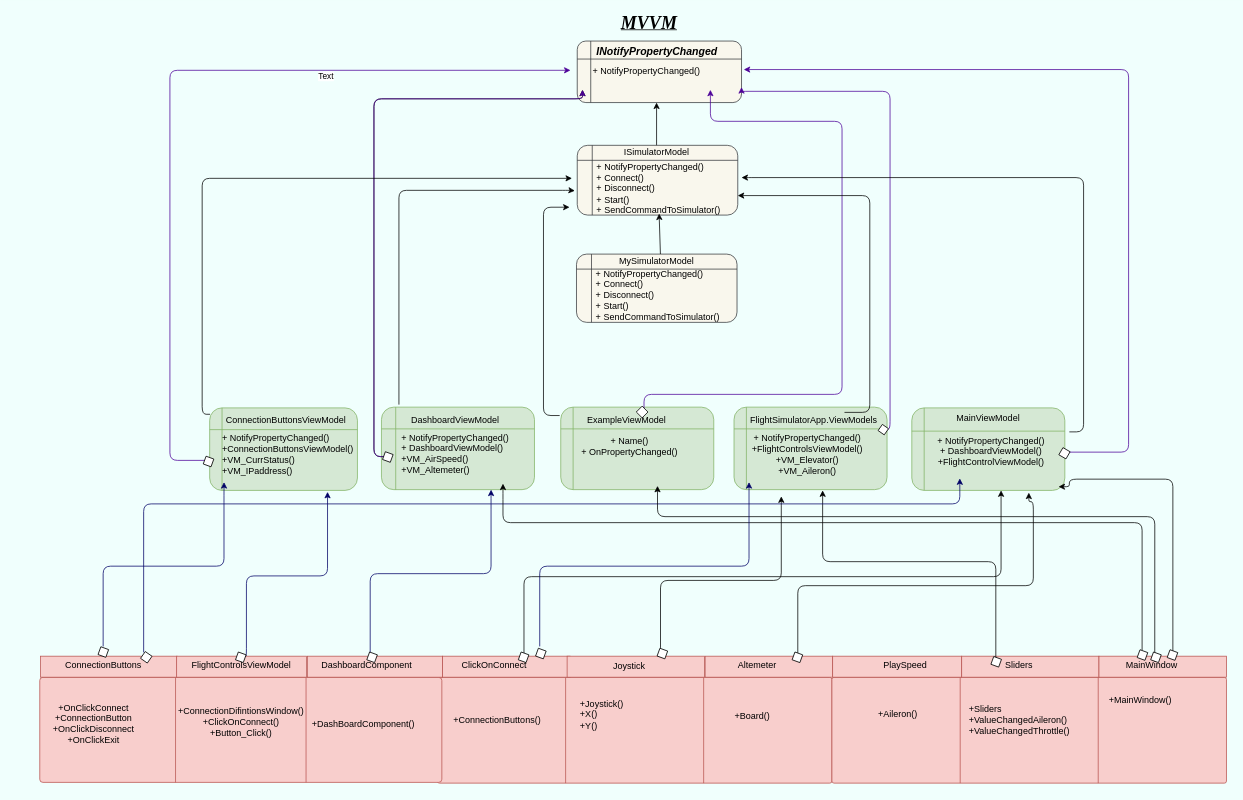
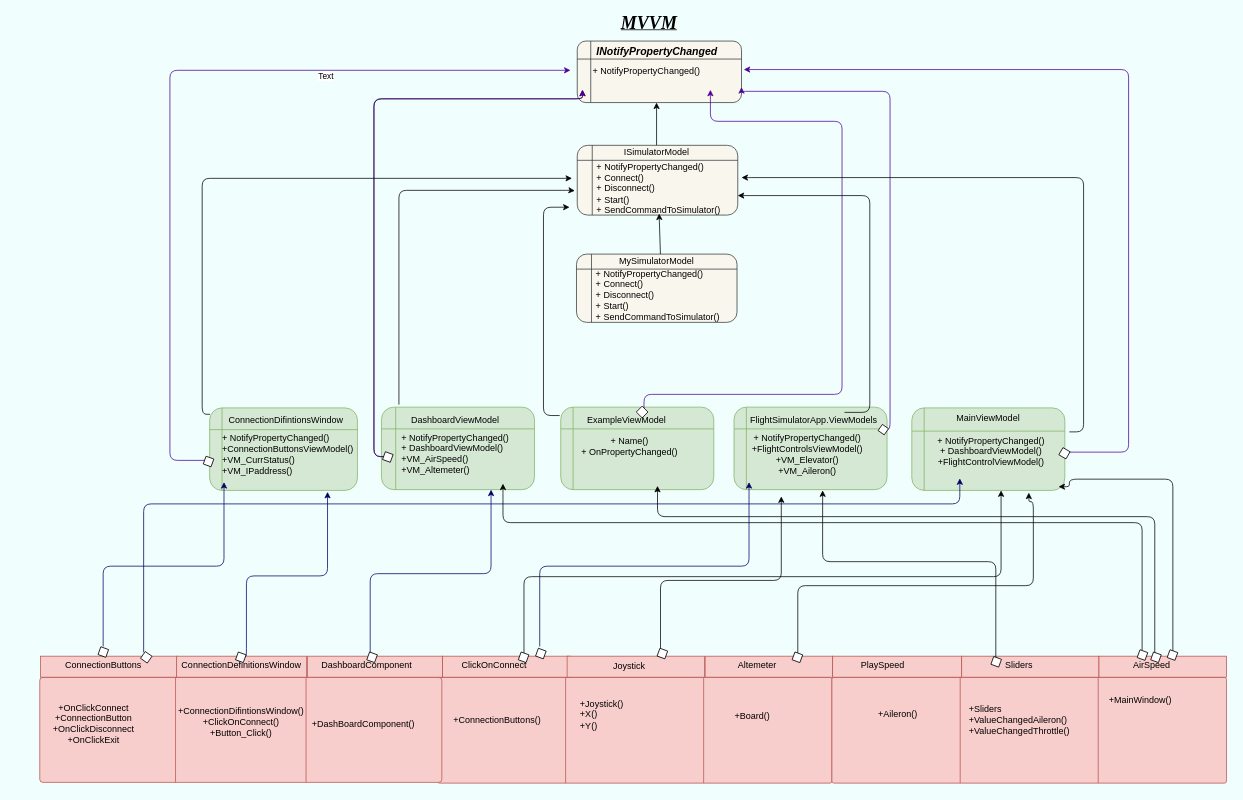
node "ConnectionButtonsViewModel": label "ConnectionButtonsViewModel" -> "ConnectionDifintionsWindow"
node "FlightControlsViewModel": label "FlightControlsViewModel" -> "ConnectionDefinitionsWindow"
node "PlaySpeed": moved (905, 665) -> (883, 665)
node "MainWindow": label "MainWindow" -> "AirSpeed"
